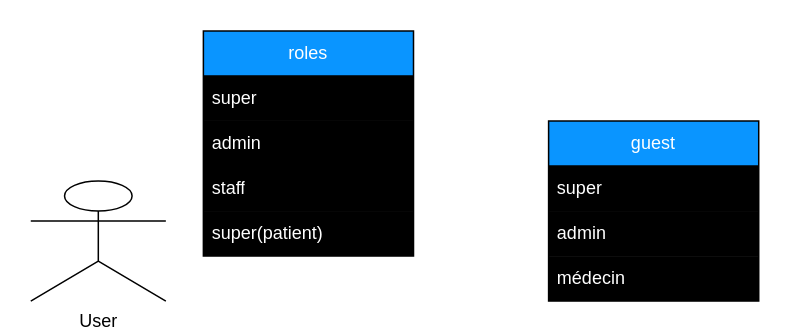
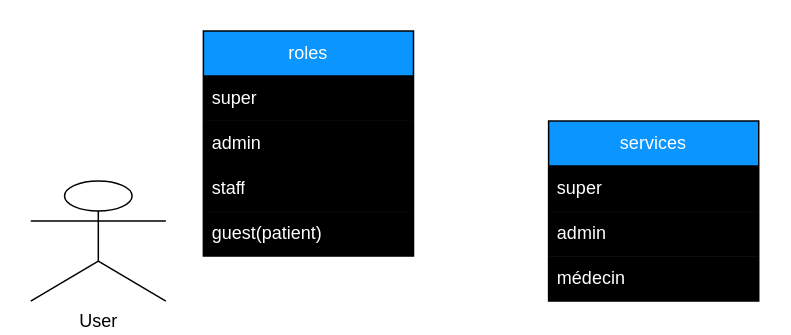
node "guest": label "guest" -> "services"
node "super(patient)": label "super(patient)" -> "guest(patient)"
